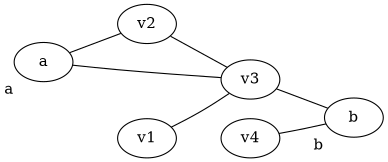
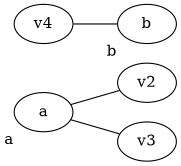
edge "v2" -- "v3": removed
edge "v3" -- "b b": removed
node "v1": removed
